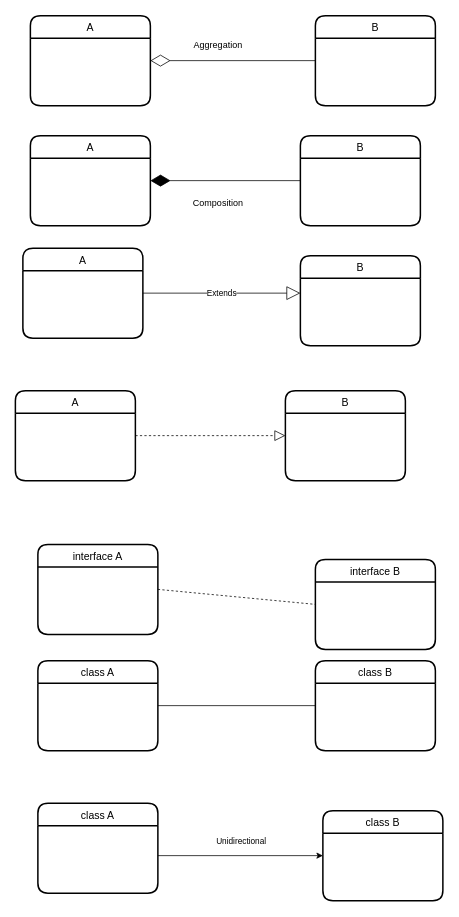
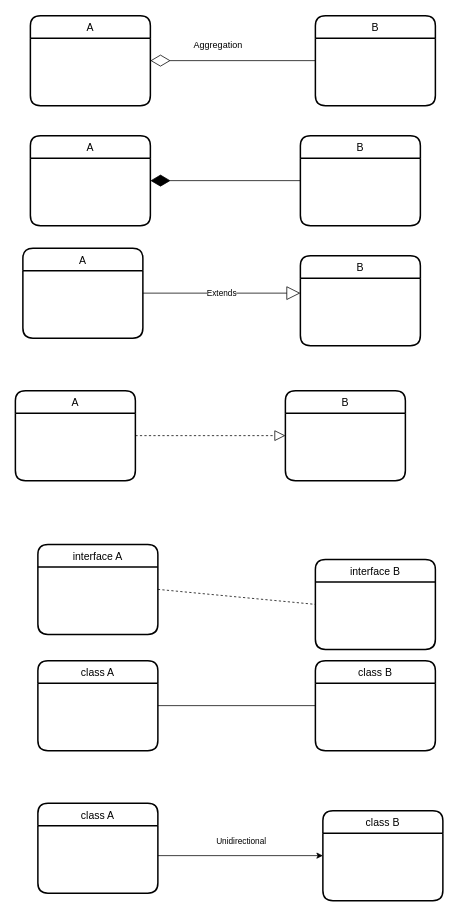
node "Composition": removed
